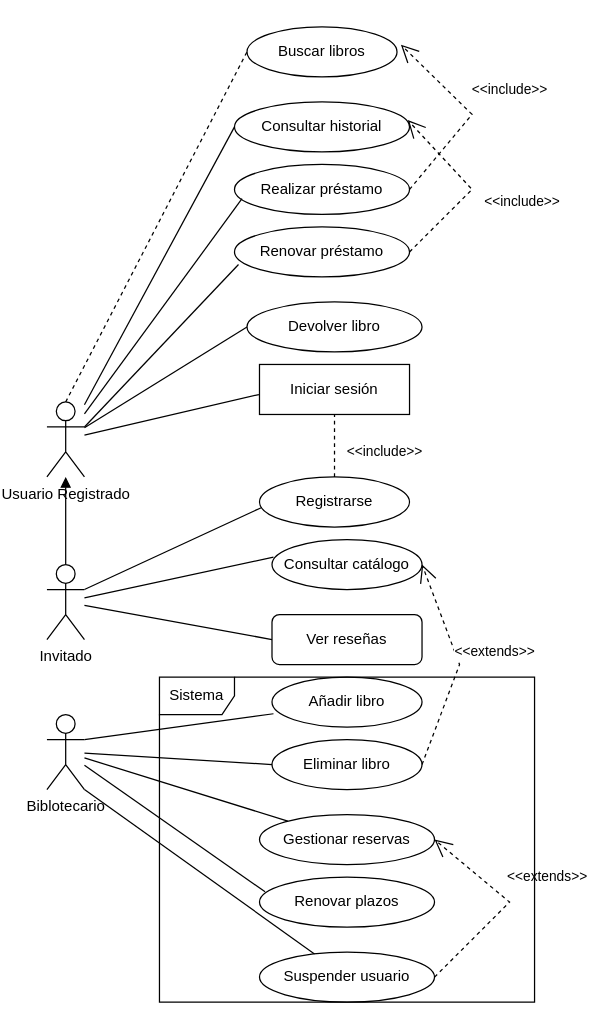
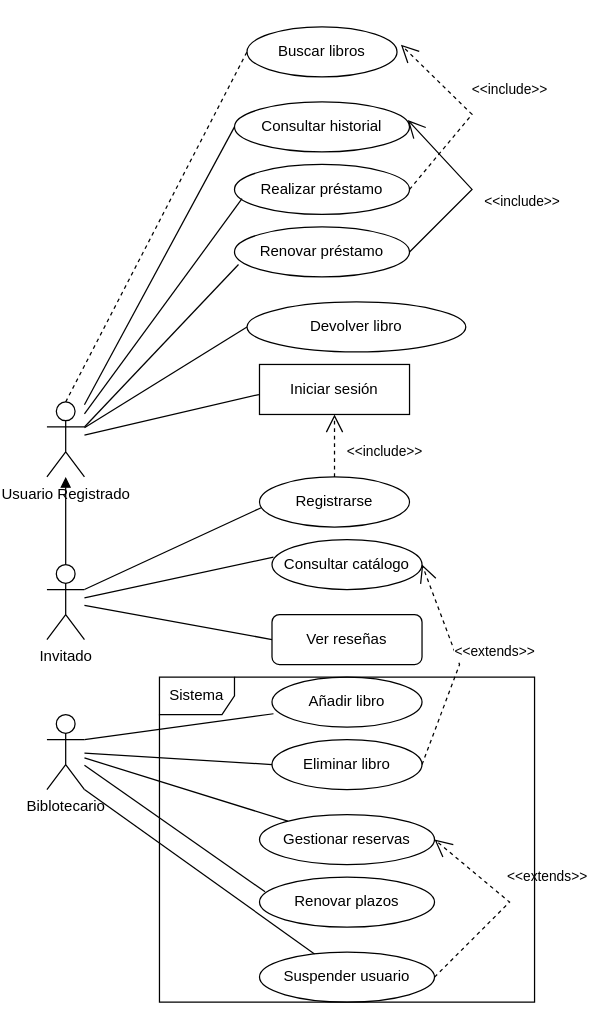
edge "Renovar préstamo" -> "Consultar historial": style dashed -> solid
node "Devolver libro": size 175x50 -> 219x50
edge "Iniciar sesión" -- "Registrarse": arrowhead none -> open
